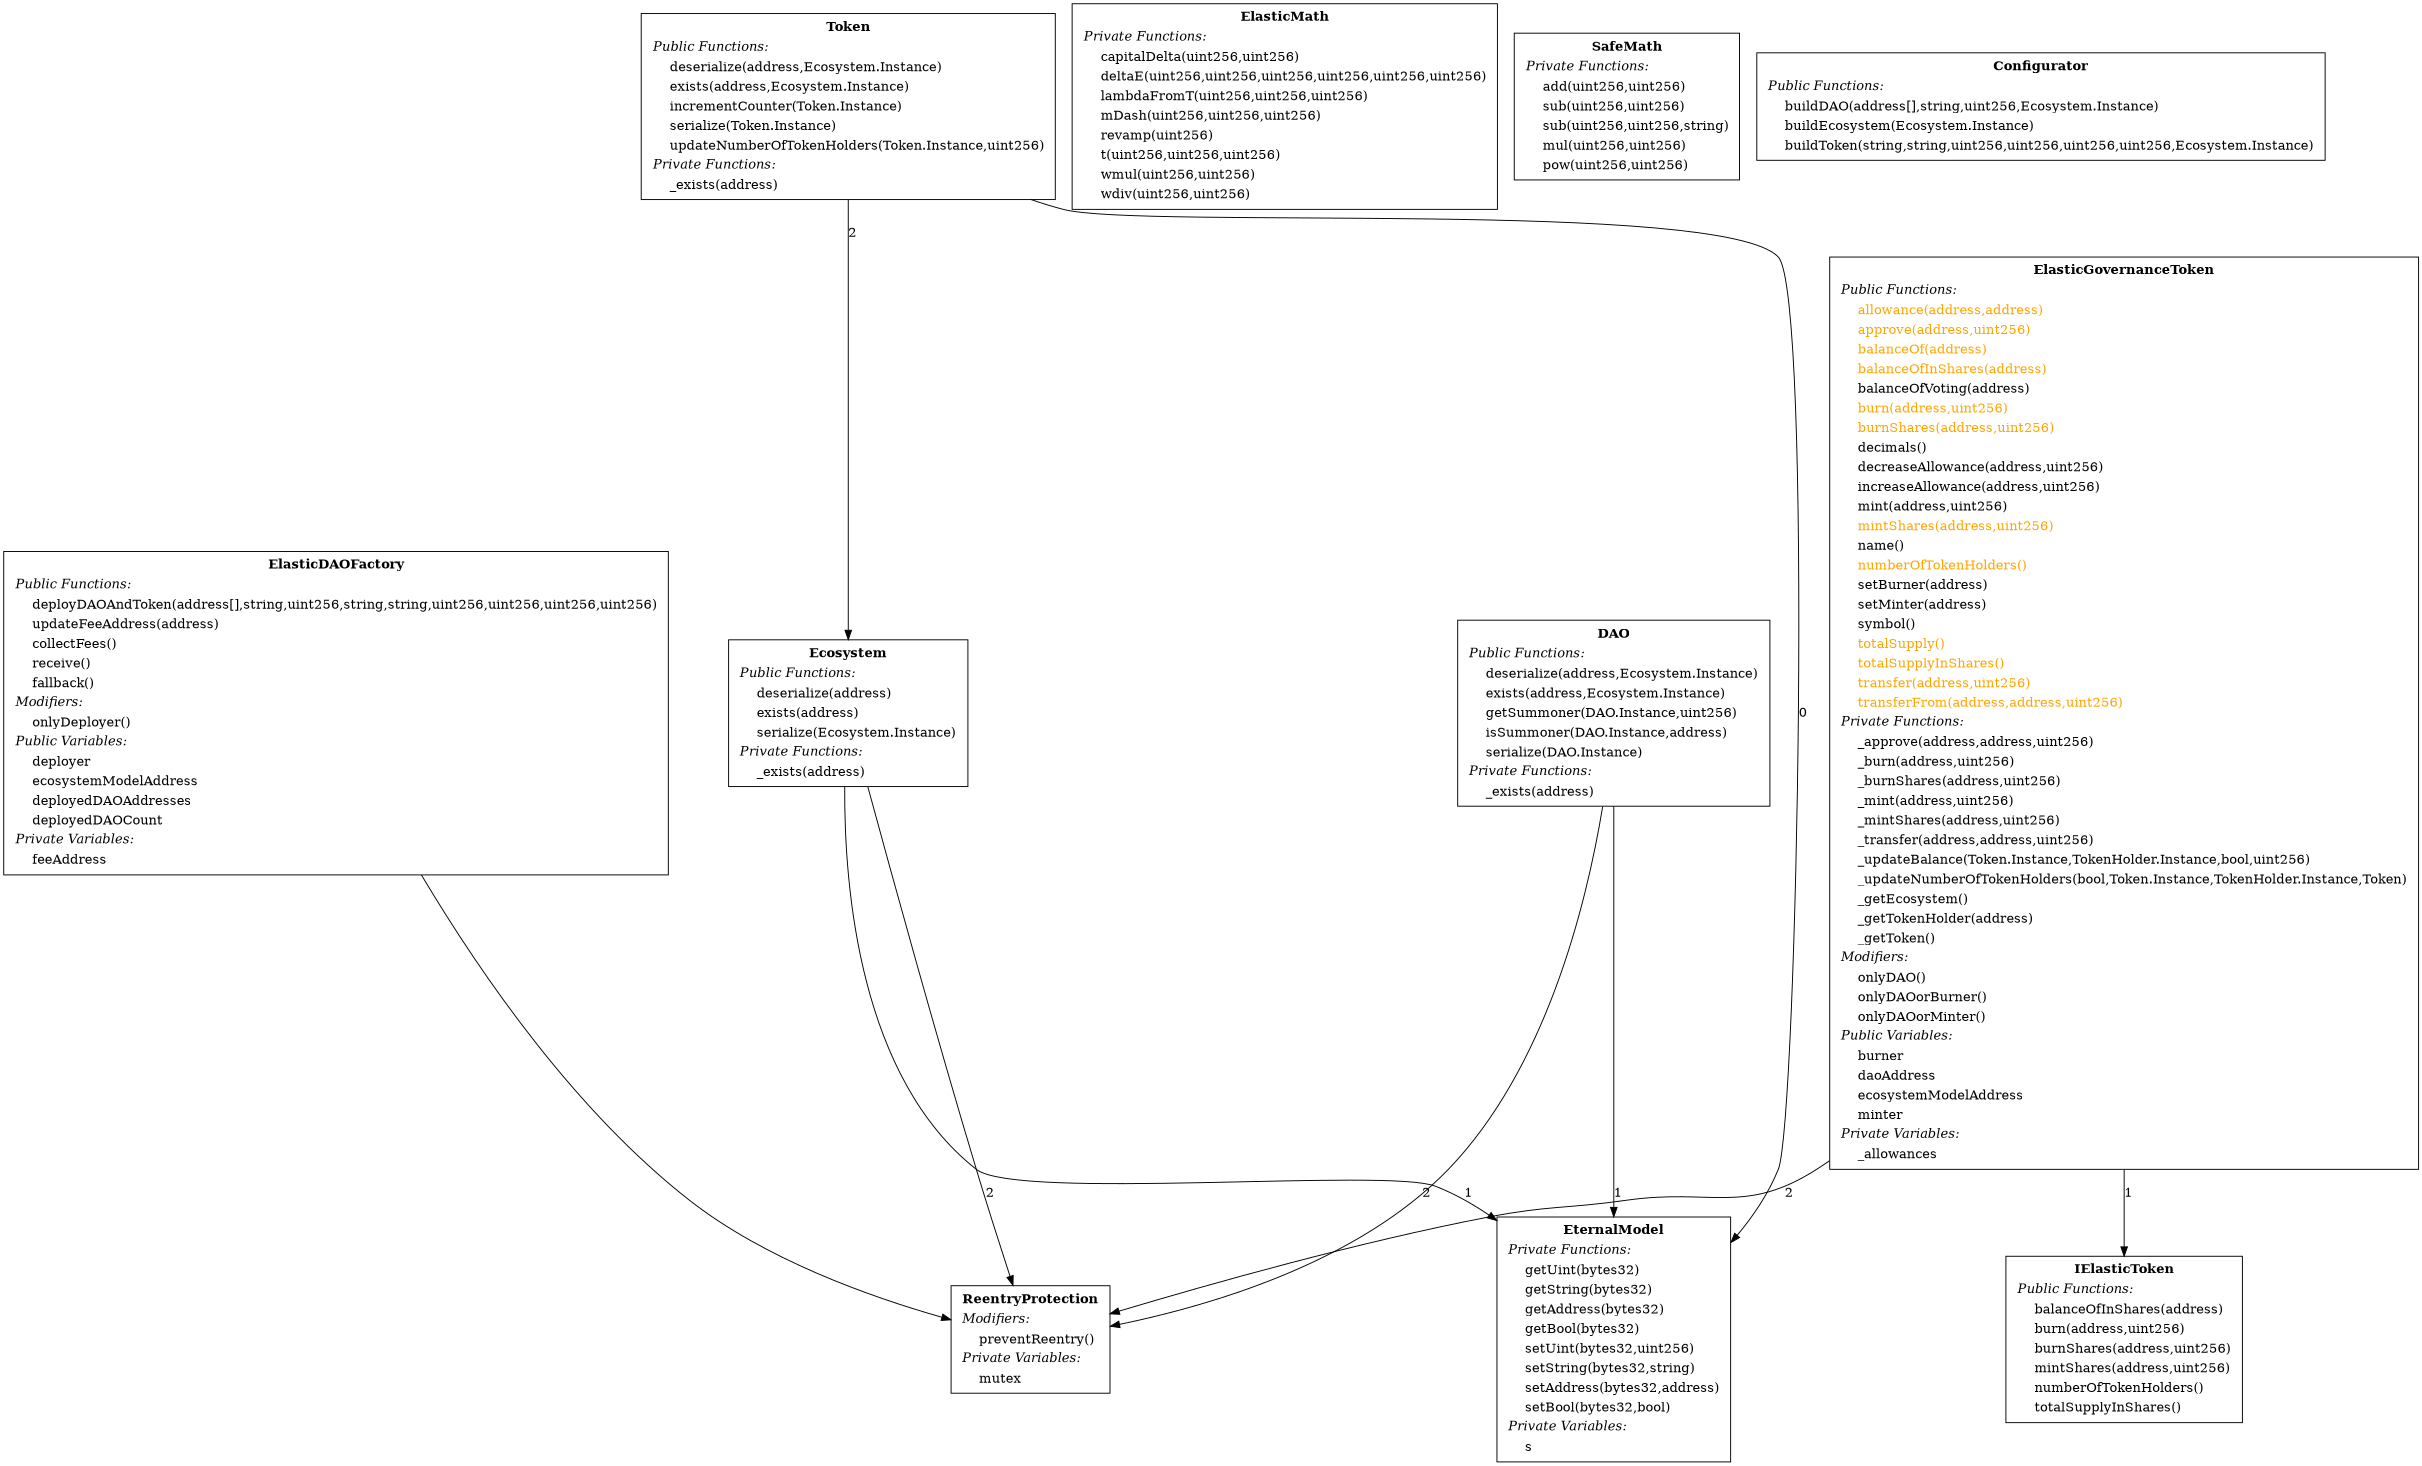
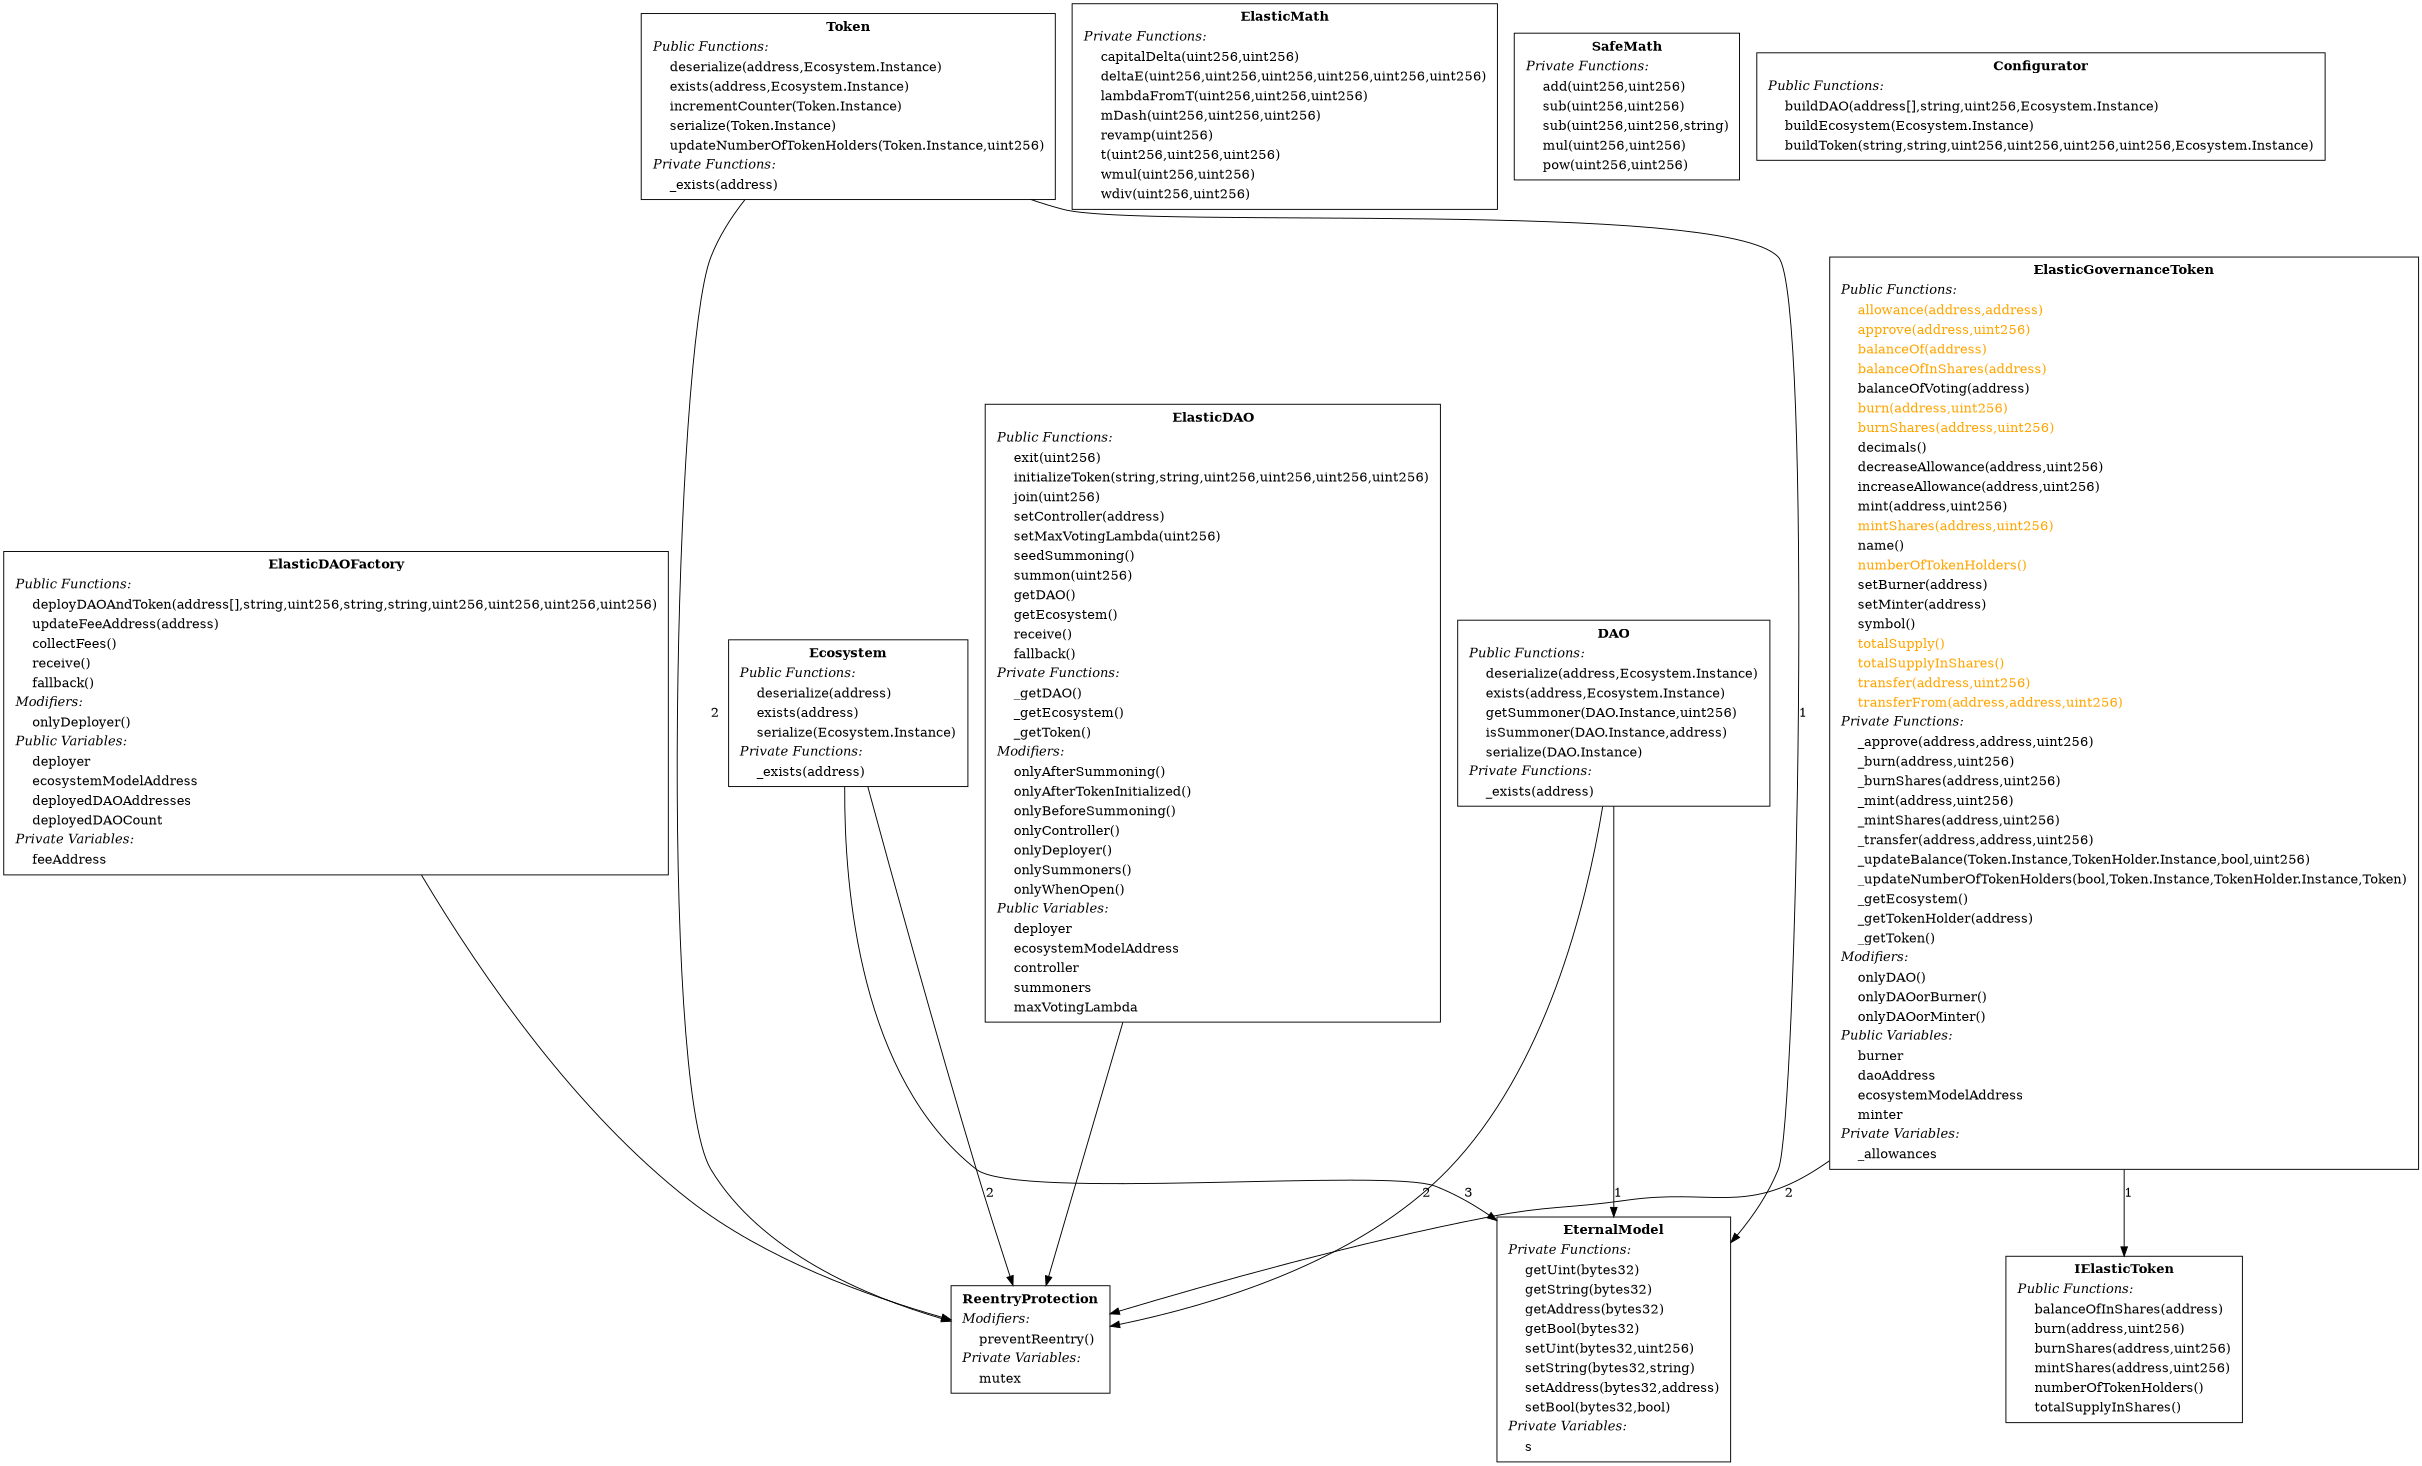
edge "Token" -> "Ecosystem": now "Token" -> "ReentryProtection"
node "ElasticDAO": added
edge "Token" -> "EternalModel": label "0" -> "1"
edge "Ecosystem" -> "EternalModel": label "1" -> "3"
